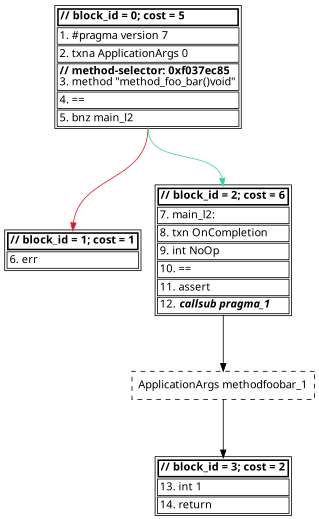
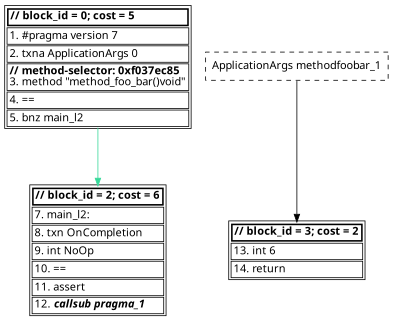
node "// block_id = 1; cost = 1": removed
edge "// block_id = 2; cost = 6" -> "ApplicationArgs methodfoobar_1": removed
node "// block_id = 3; cost = 2": text "13. int 1" -> "13. int 6"
